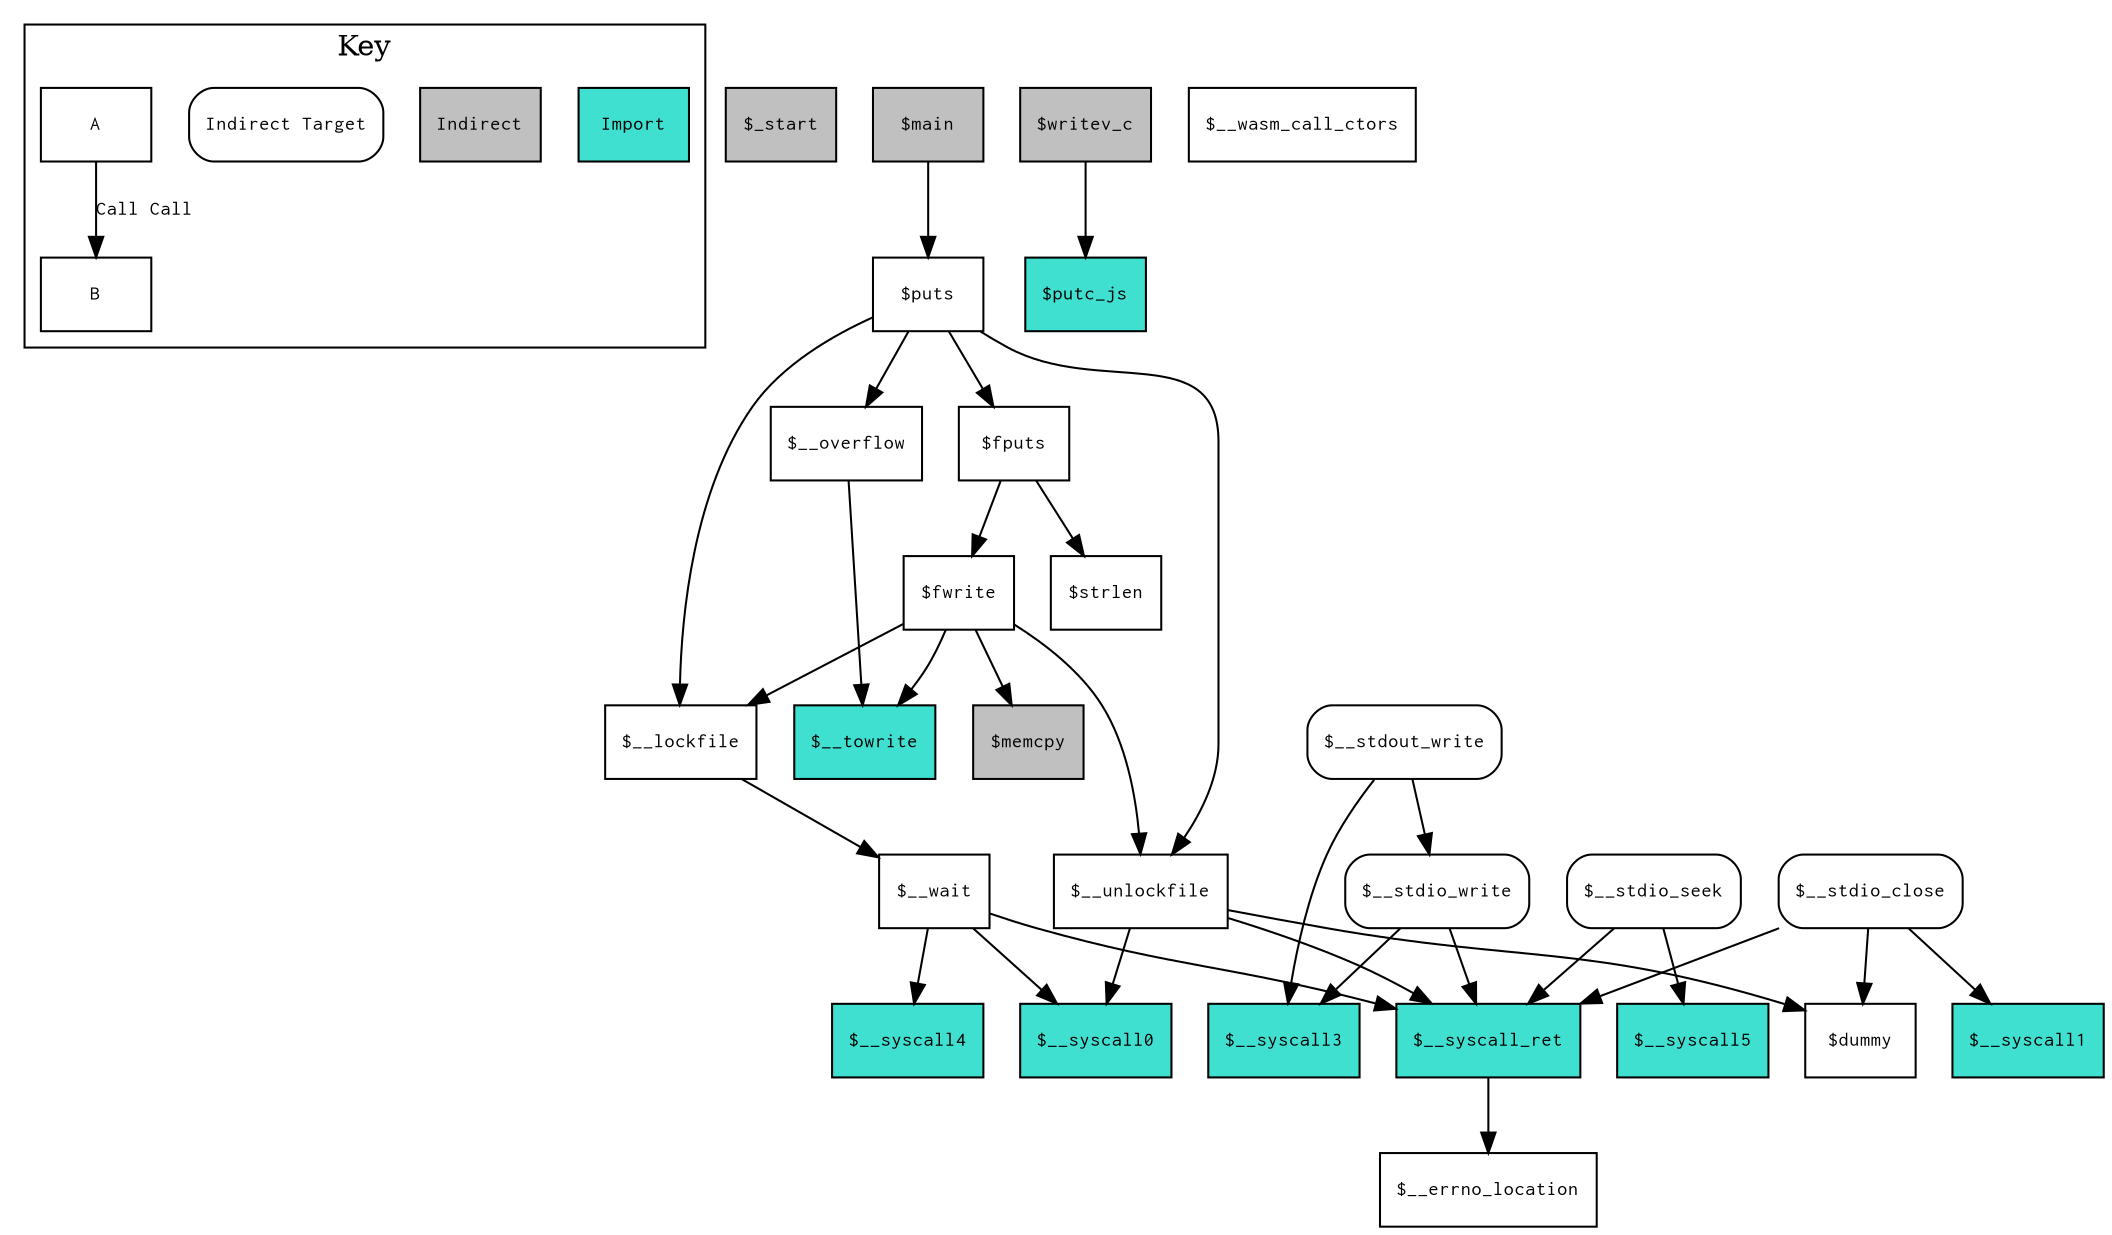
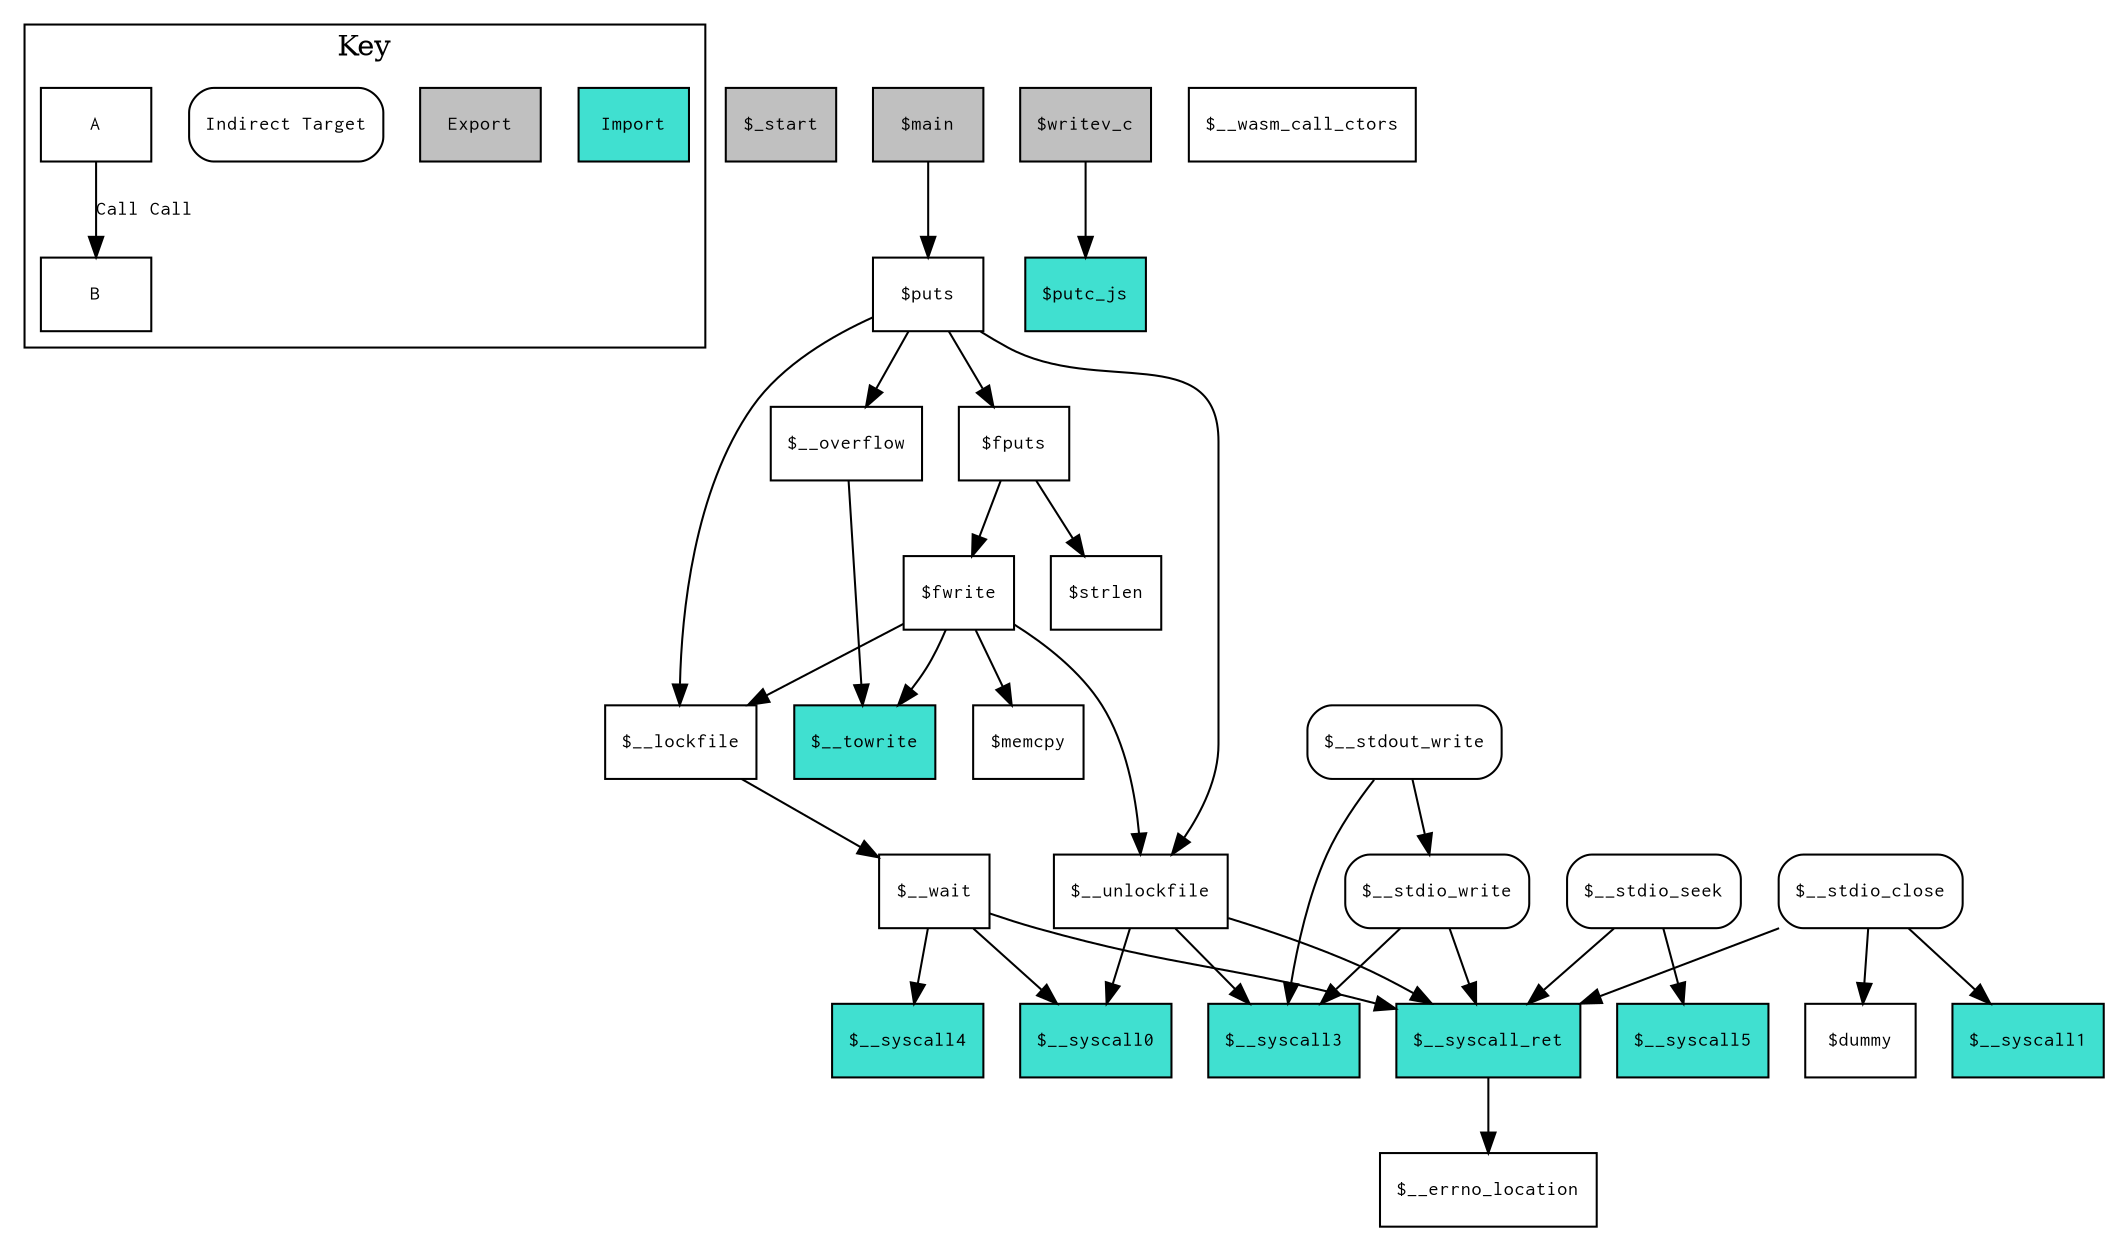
node "Indirect": label "Indirect" -> "Export"
node "$memcpy": fillcolor gray -> white
edge "$__unlockfile" -> "$dummy": now "$__unlockfile" -> "$__syscall3"
